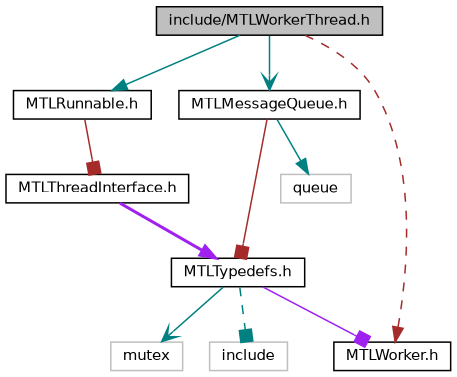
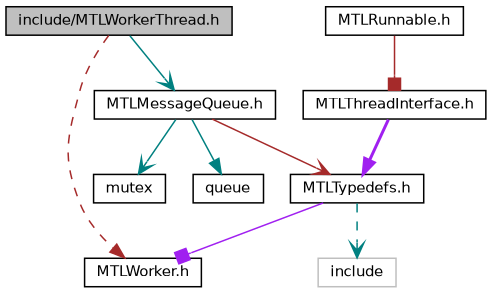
edge "include/MTLWorkerThread.h" -> "MTLRunnable.h": removed
edge "MTLMessageQueue.h" -> "MTLTypedefs.h": arrowhead box -> vee
node "queue": color grey75 -> black
edge "MTLTypedefs.h" -> "include": arrowhead box -> vee
edge "MTLTypedefs.h" -> "mutex": now "MTLMessageQueue.h" -> "mutex"
node "mutex": color grey75 -> black
